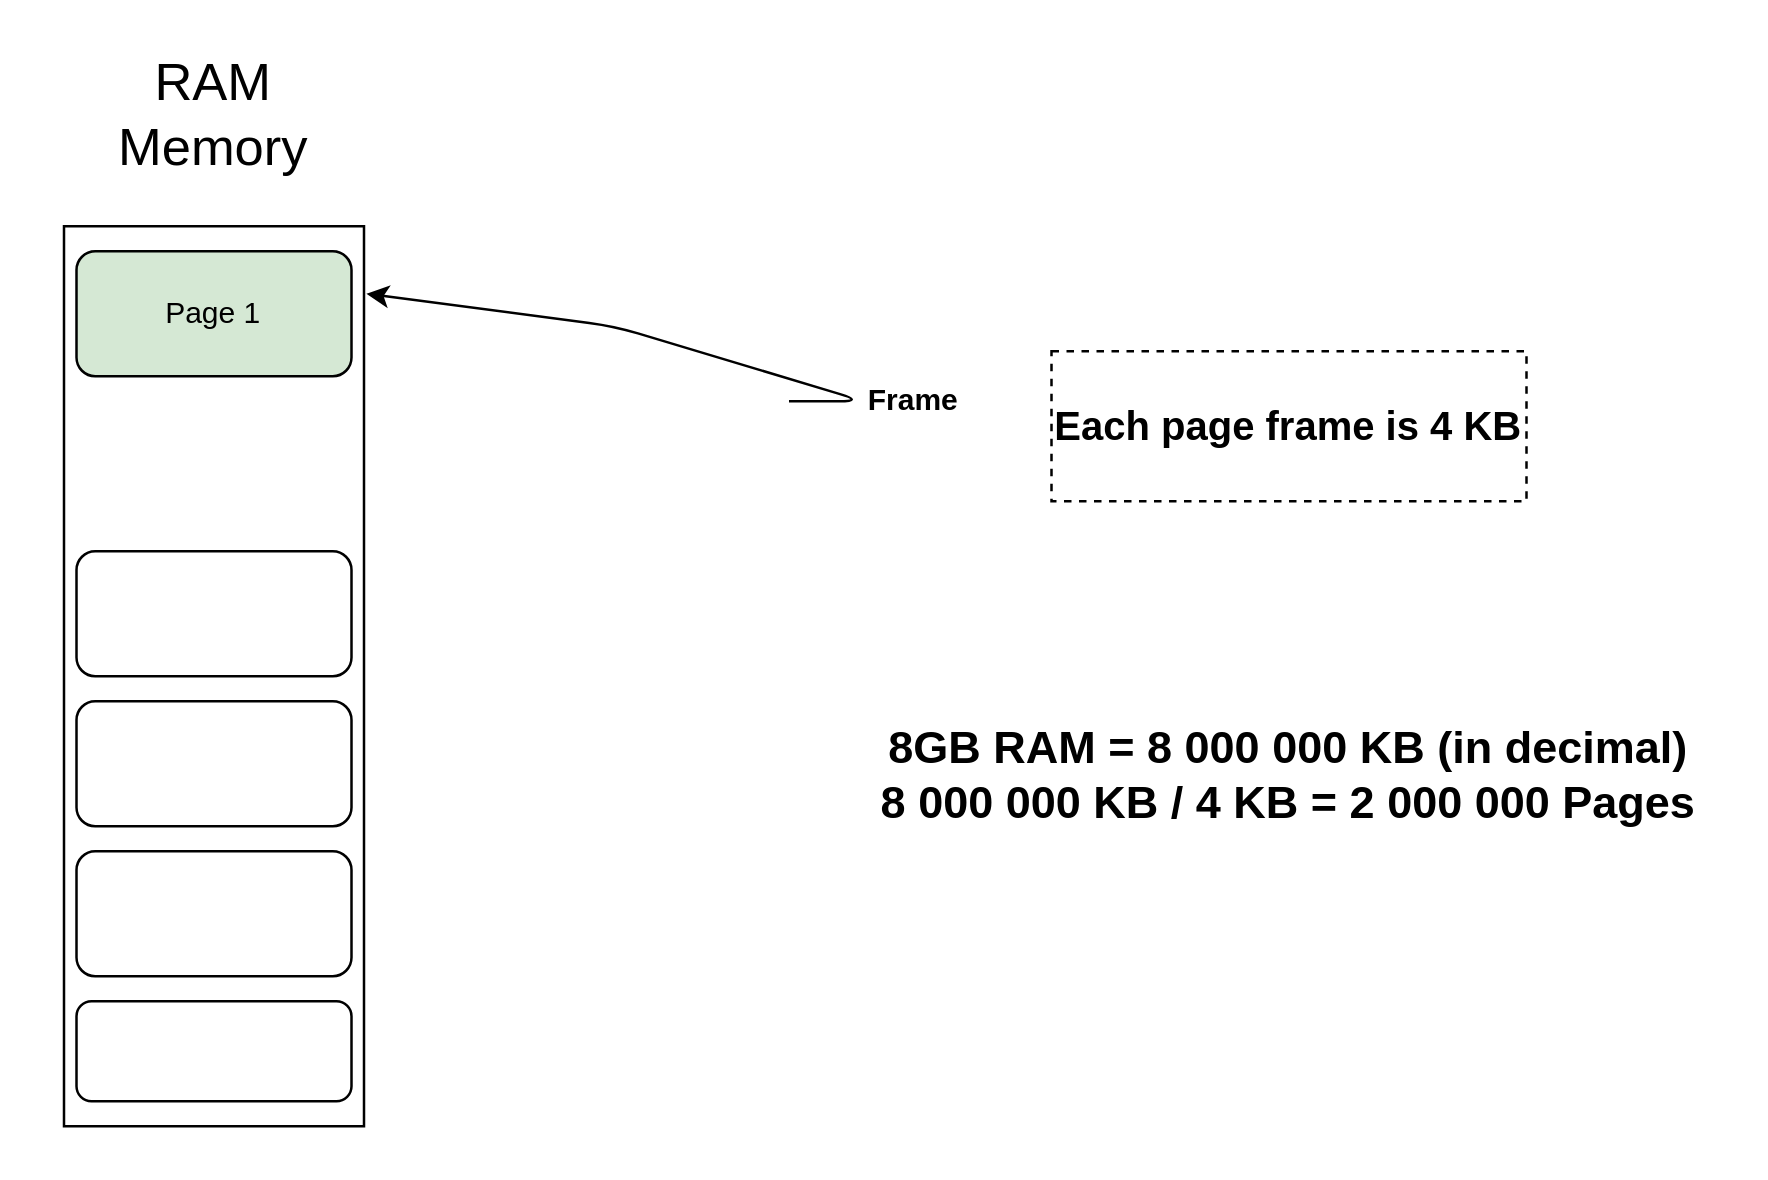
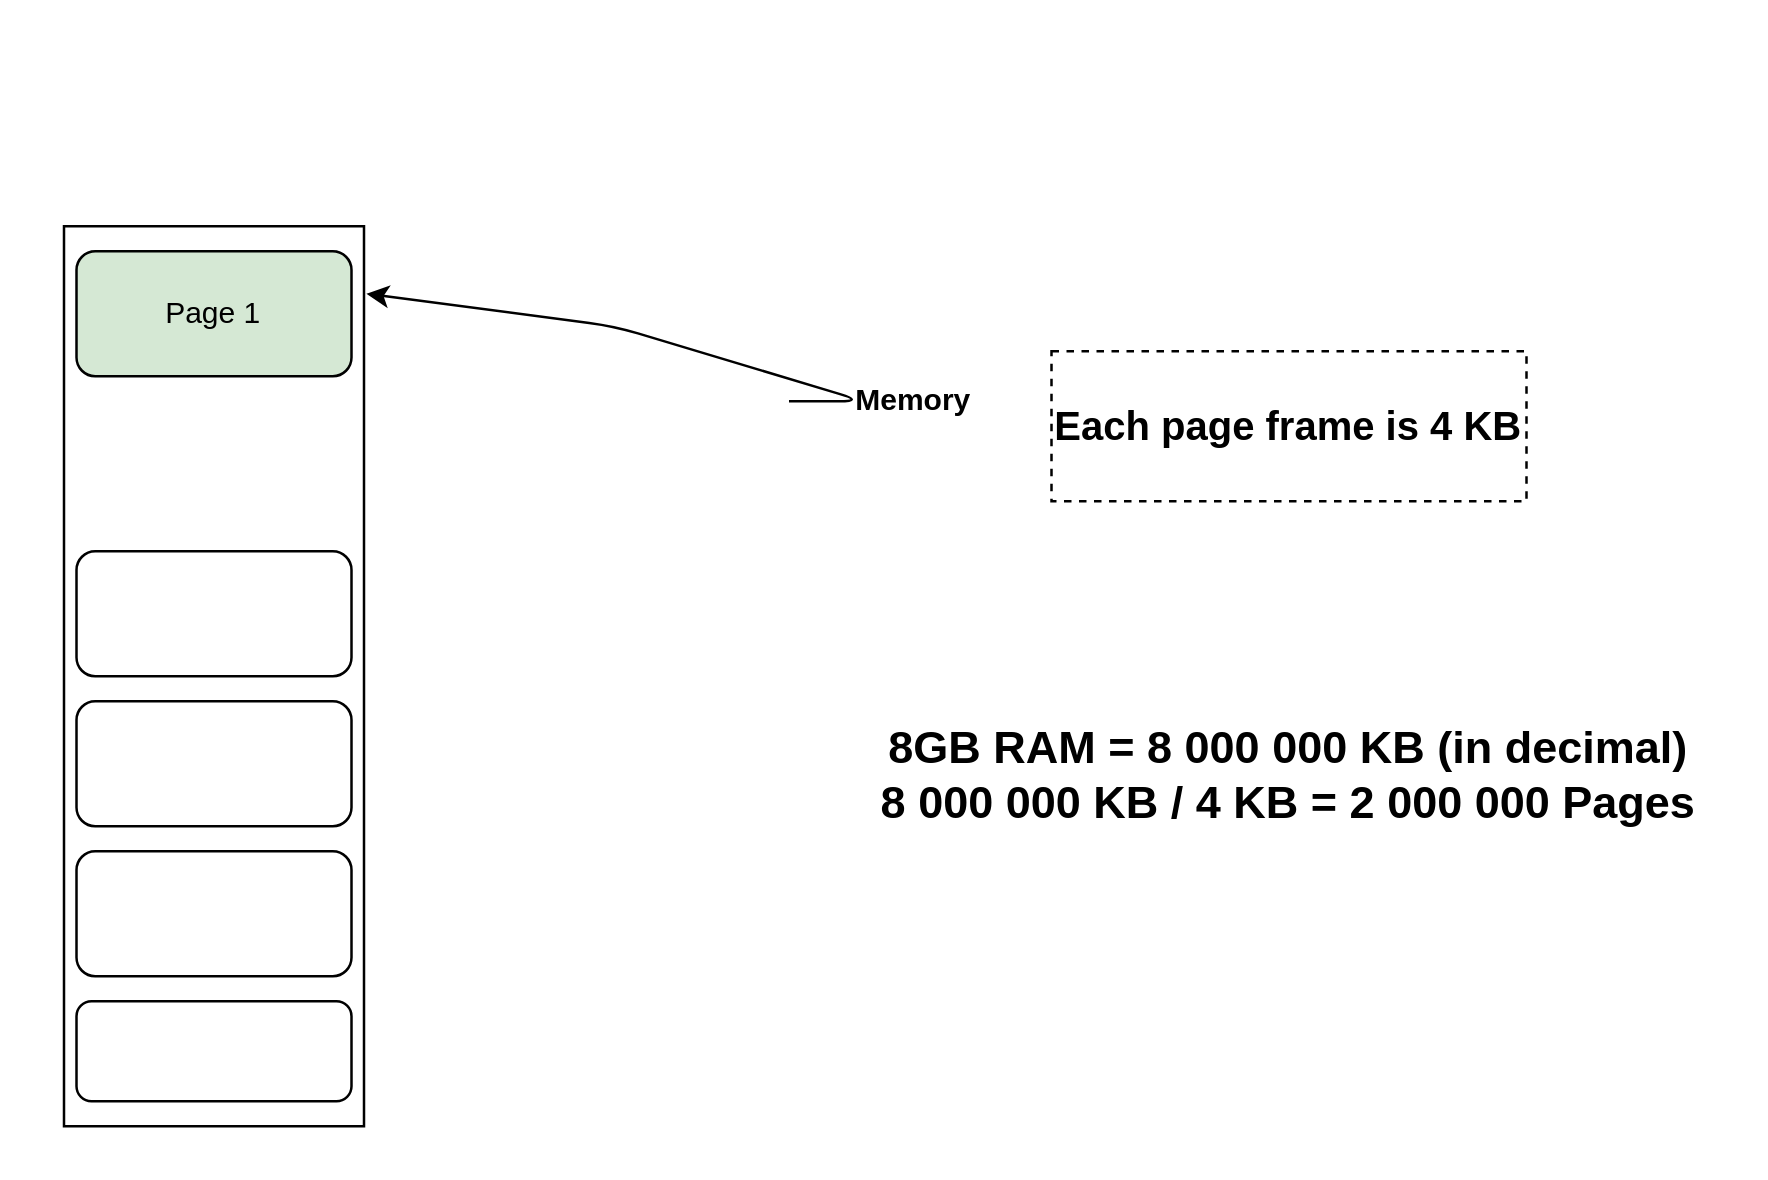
node "RAM Memory": removed
node "Frame": label "Frame" -> "Memory"
